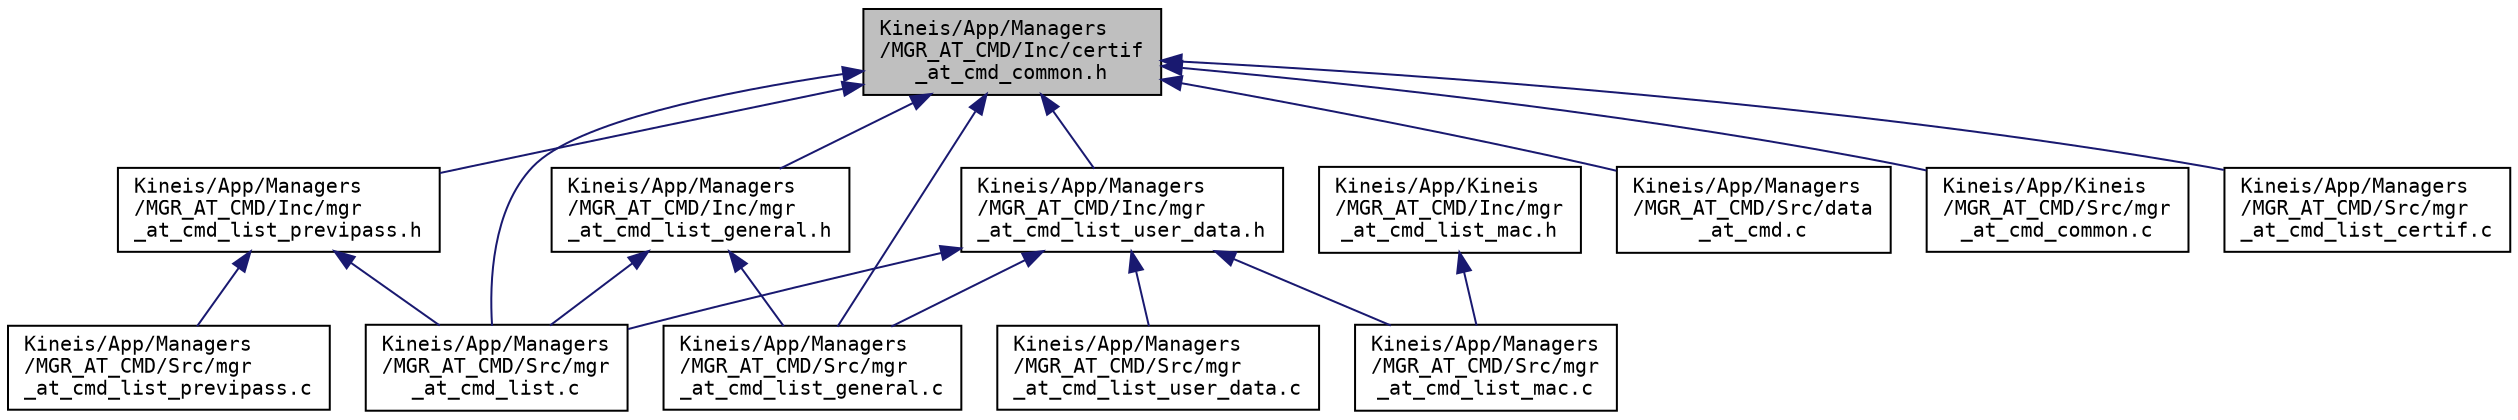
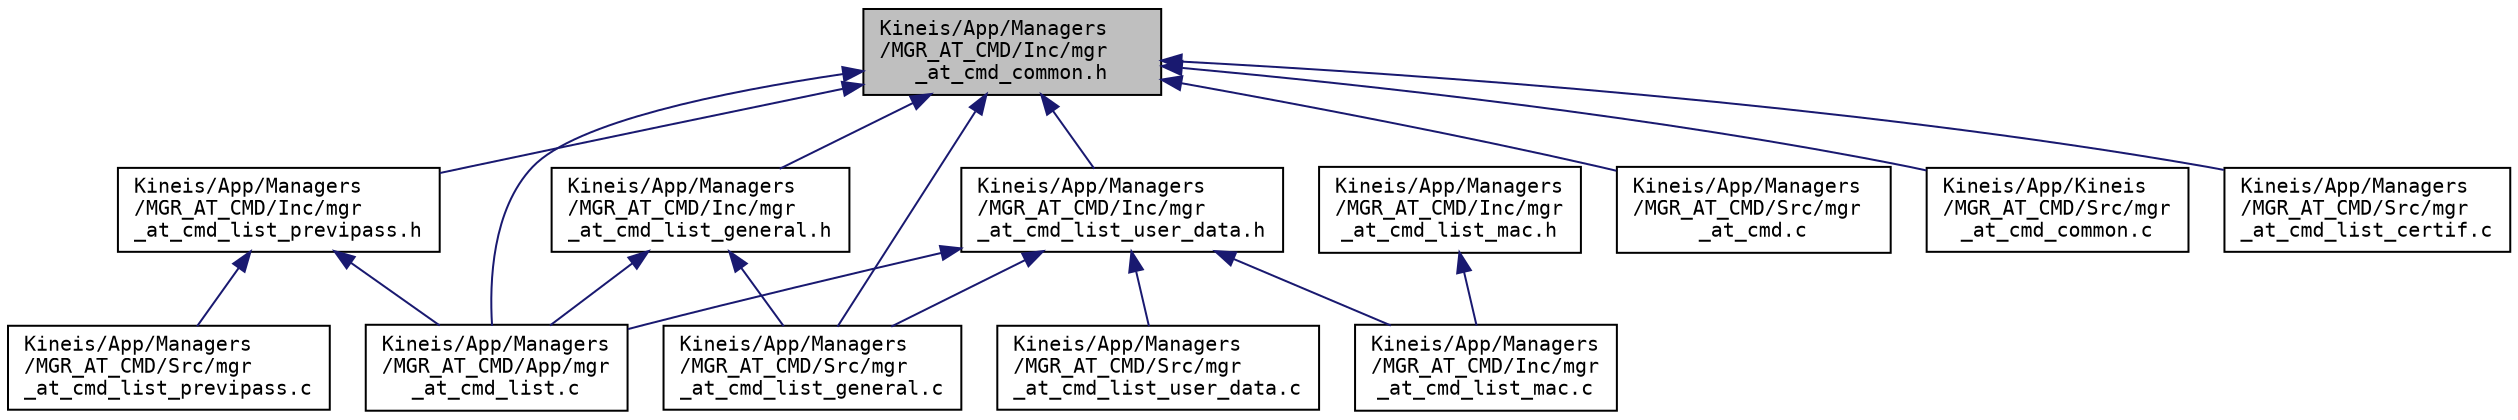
node "Kineis/App/Managers /MGR_AT_CMD/Inc/certif _at_cmd_common.h": label "Kineis/App/Managers /MGR_AT_CMD/Inc/certif _at_cmd_common.h" -> "Kineis/App/Managers /MGR_AT_CMD/Inc/mgr _at_cmd_common.h"
node "Kineis/App/Kineis /MGR_AT_CMD/Inc/mgr _at_cmd_list_mac.h": label "Kineis/App/Kineis /MGR_AT_CMD/Inc/mgr _at_cmd_list_mac.h" -> "Kineis/App/Managers /MGR_AT_CMD/Inc/mgr _at_cmd_list_mac.h"
node "Kineis/App/Managers /MGR_AT_CMD/Src/data _at_cmd.c": label "Kineis/App/Managers /MGR_AT_CMD/Src/data _at_cmd.c" -> "Kineis/App/Managers /MGR_AT_CMD/Src/mgr _at_cmd.c"
node "Kineis/App/Managers /MGR_AT_CMD/Src/mgr _at_cmd_list.c": label "Kineis/App/Managers /MGR_AT_CMD/Src/mgr _at_cmd_list.c" -> "Kineis/App/Managers /MGR_AT_CMD/App/mgr _at_cmd_list.c"
node "Kineis/App/Managers /MGR_AT_CMD/Src/mgr _at_cmd_list_mac.c": label "Kineis/App/Managers /MGR_AT_CMD/Src/mgr _at_cmd_list_mac.c" -> "Kineis/App/Managers /MGR_AT_CMD/Inc/mgr _at_cmd_list_mac.c"
